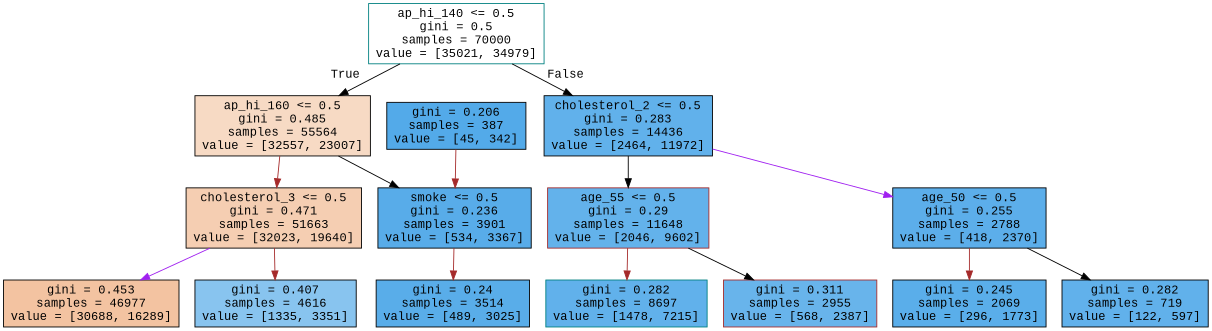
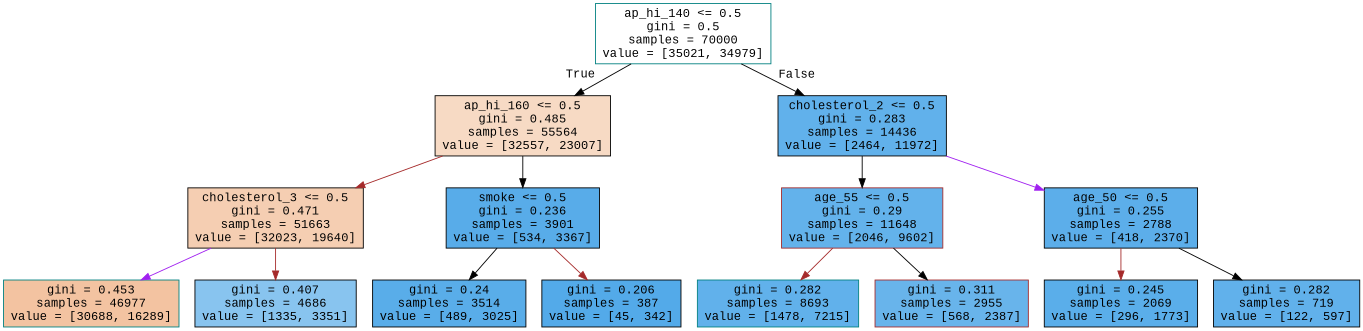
edge "gini = 0.206 samples = 387 value = [45, 342]" -> "smoke <= 0.5 gini = 0.236 samples = 3901 value = [534, 3367]": reversed
edge "smoke <= 0.5 gini = 0.236 samples = 3901 value = [534, 3367]" -> "gini = 0.24 samples = 3514 value = [489, 3025]": color brown -> black
node "gini = 0.453 samples = 46977 value = [30688, 16289]": color black -> teal
node "gini = 0.407 samples = 4616 value = [1335, 3351]": label "gini = 0.407 samples = 4616 value = [1335, 3351]" -> "gini = 0.407 samples = 4686 value = [1335, 3351]"
node "gini = 0.282 samples = 8697 value = [1478, 7215]": label "gini = 0.282 samples = 8697 value = [1478, 7215]" -> "gini = 0.282 samples = 8693 value = [1478, 7215]"
